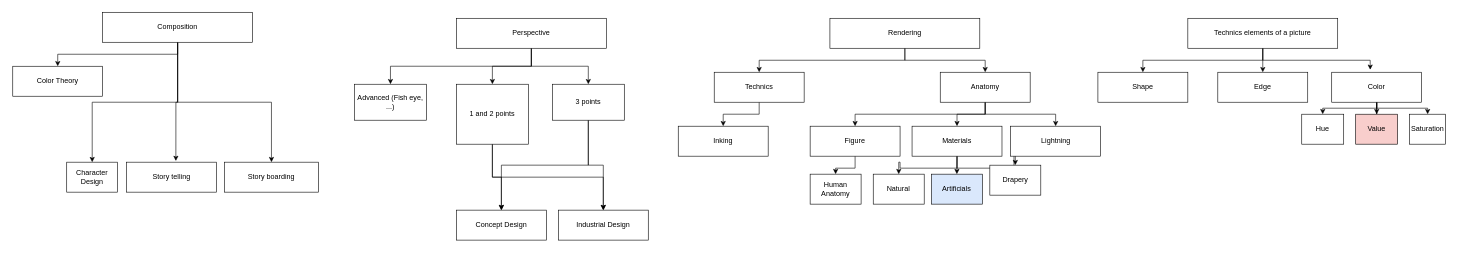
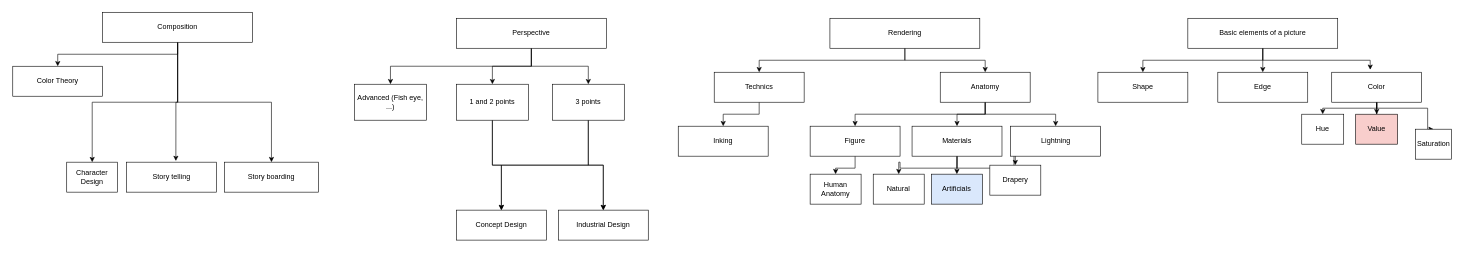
node "Technics elements of a picture": label "Technics elements of a picture" -> "Basic elements of a picture"
node "1 and 2 points": size 72x60 -> 72x36
node "Saturation": moved (1428, 129) -> (1434, 144)
